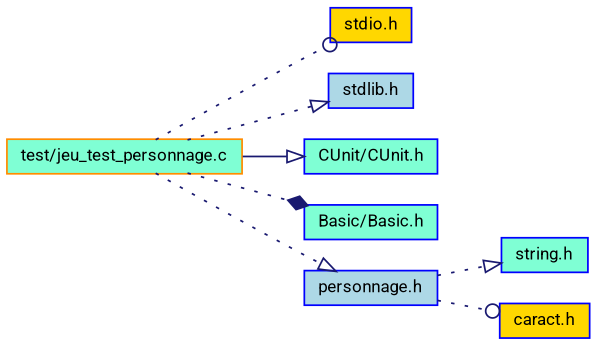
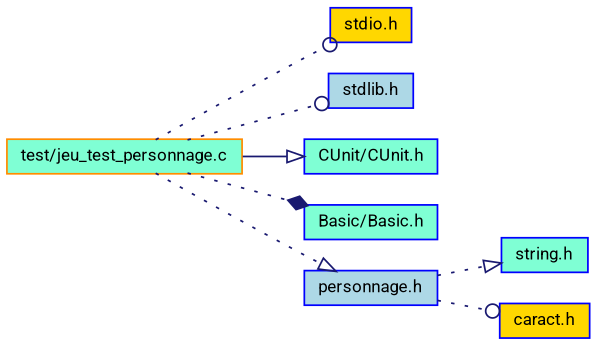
edge "test/jeu_test_personnage.c" -> "stdlib.h": arrowhead onormal -> odot
